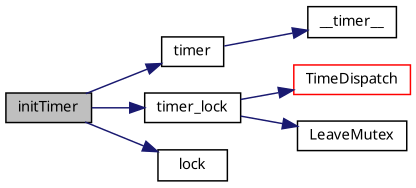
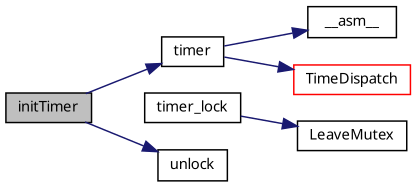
node "__timer__": label "__timer__" -> "__asm__"
edge "timer_lock" -> "TimeDispatch": now "timer" -> "TimeDispatch"
edge "initTimer" -> "timer_lock": removed
node "lock": label "lock" -> "unlock"
